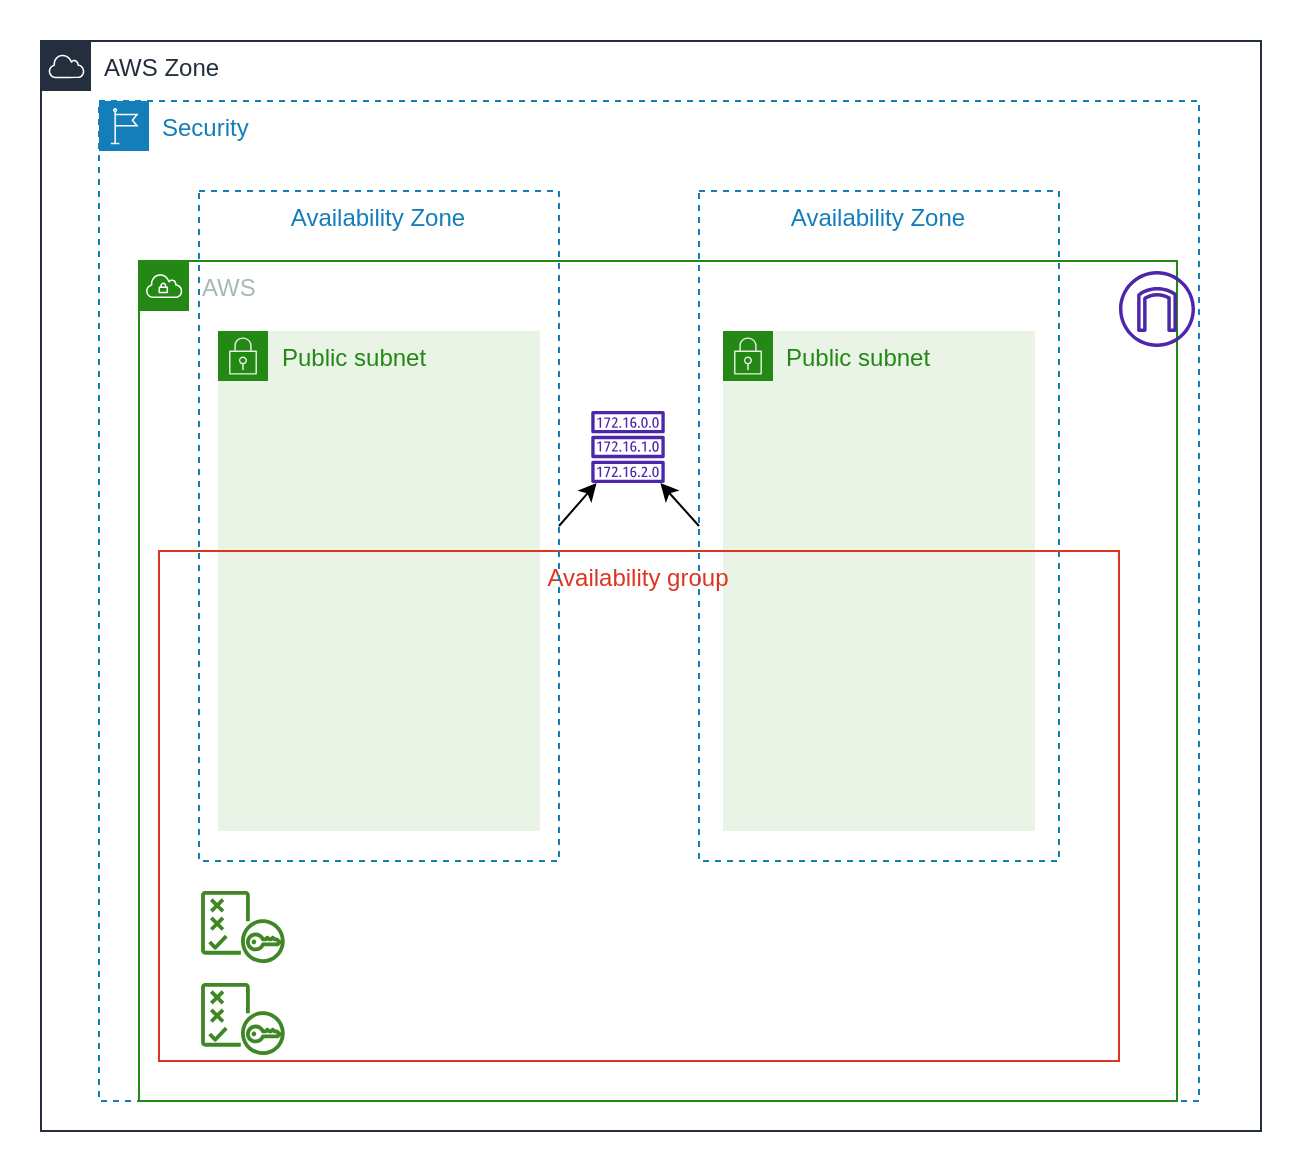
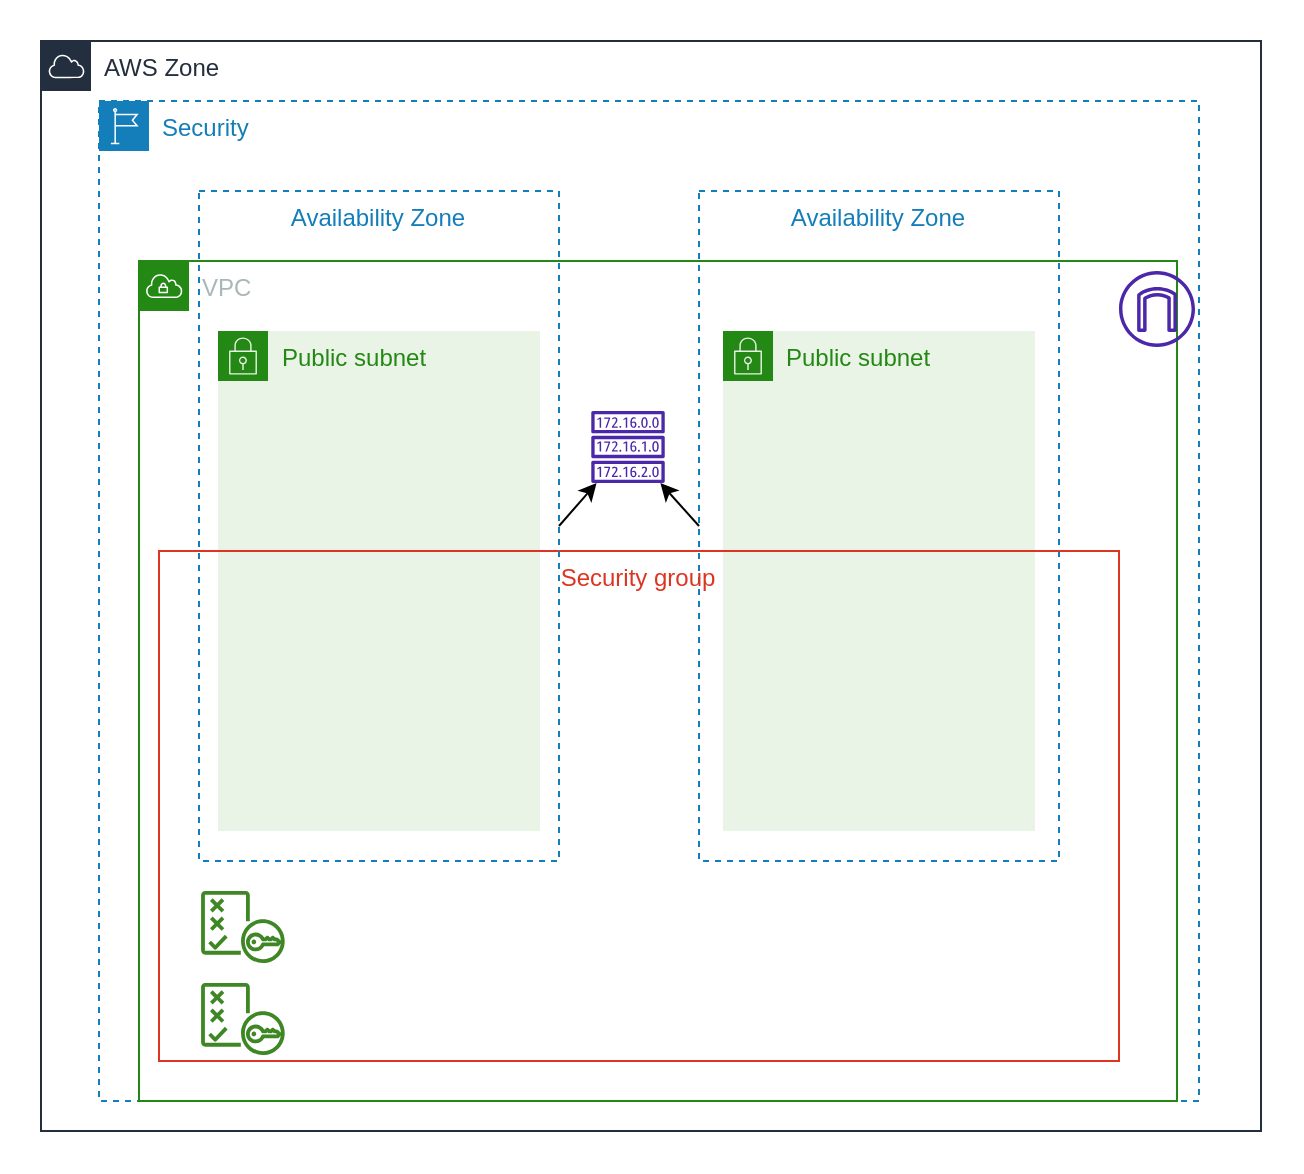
node "AWS": label "AWS" -> "VPC"
node "Availability group": label "Availability group" -> "Security group"
